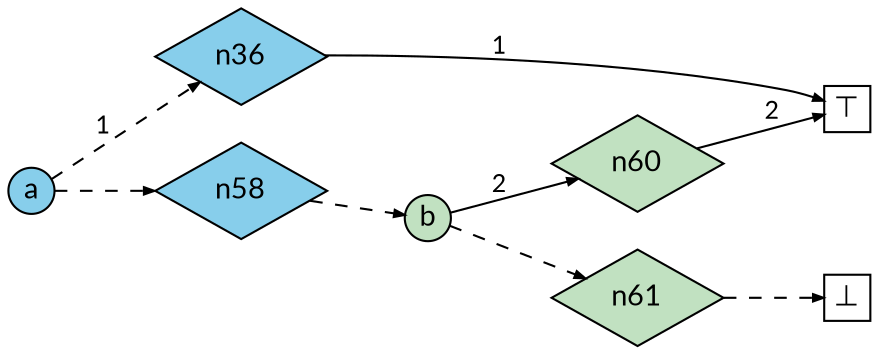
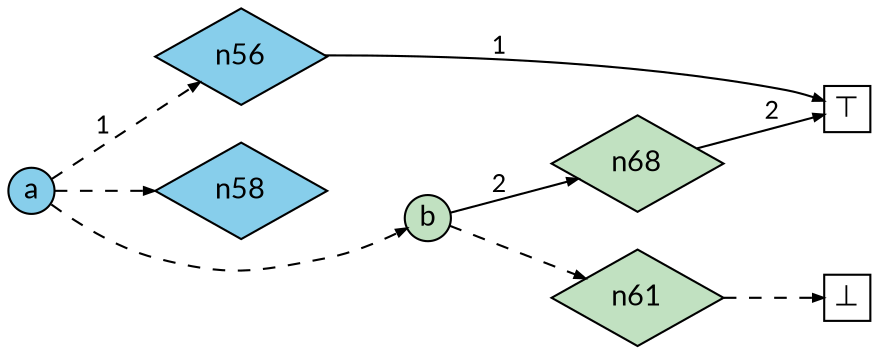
node "n36": label "n36" -> "n56"
node "n60": label "n60" -> "n68"
edge "n58" -> "b": now "a" -> "b"
